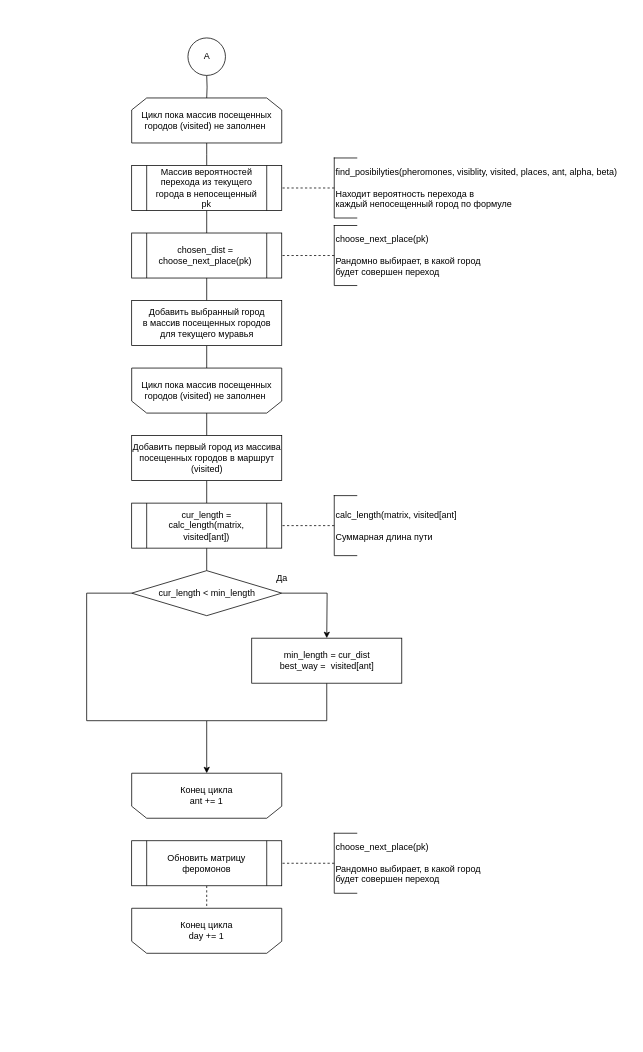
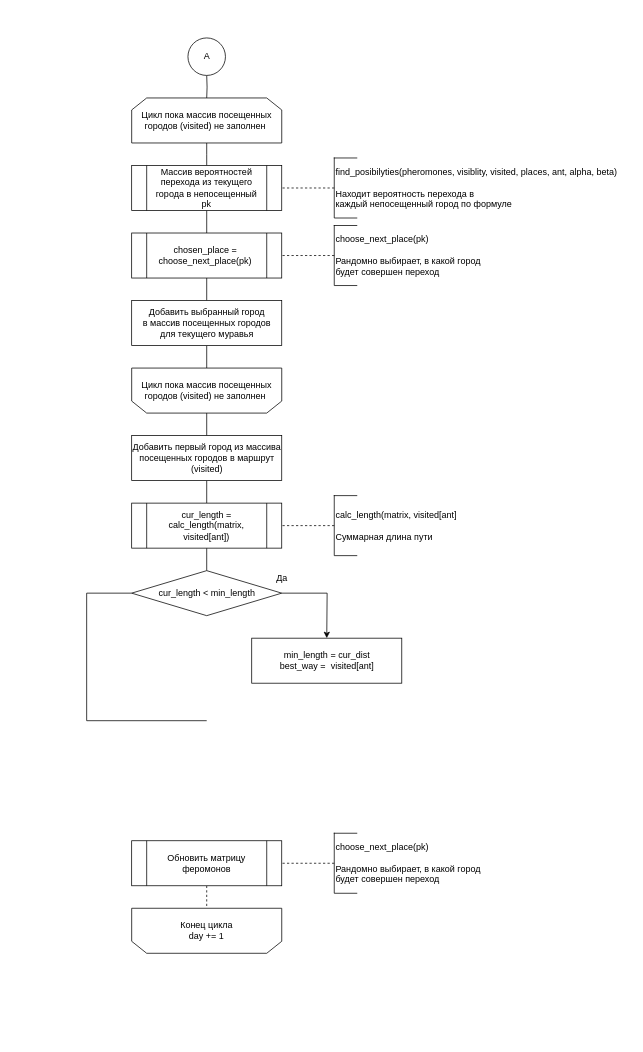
node "chosen_dist = choose_next_place(pk)": label "chosen_dist = choose_next_place(pk)" -> "chosen_place = choose_next_place(pk)"
edge "min_length = cur_dist best_way = visited[ant]" -> "Конец цикла ant += 1": removed
node "Конец цикла ant += 1": removed
